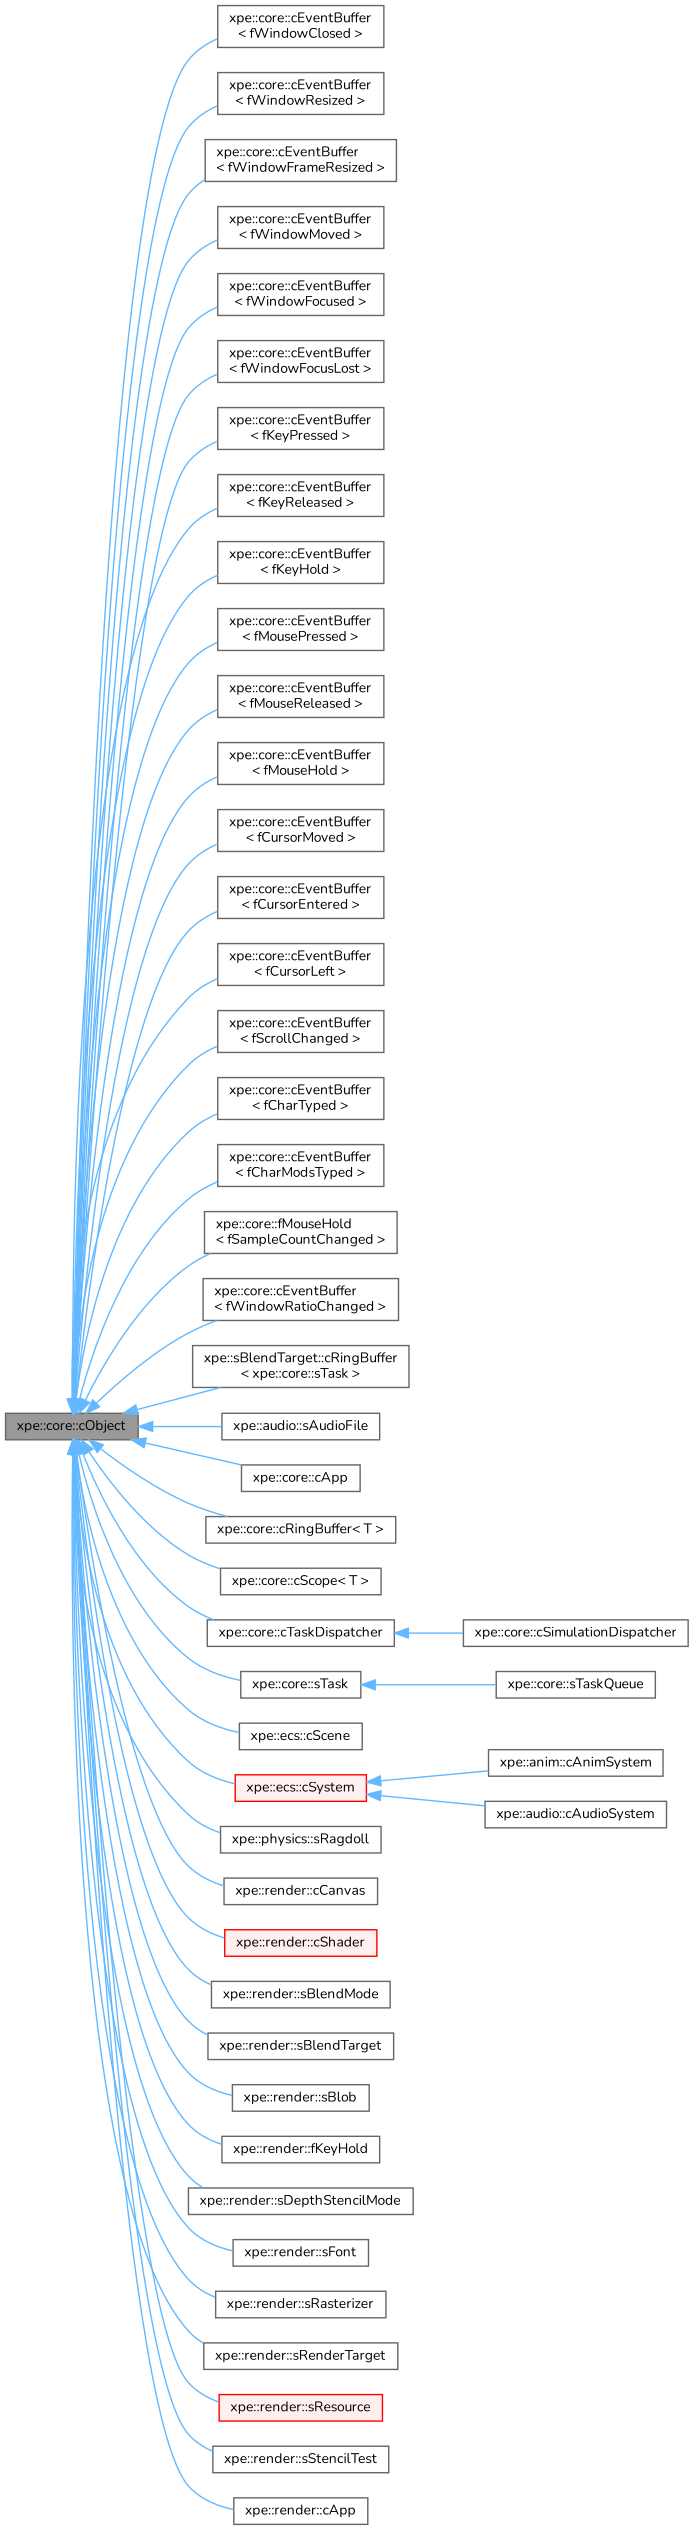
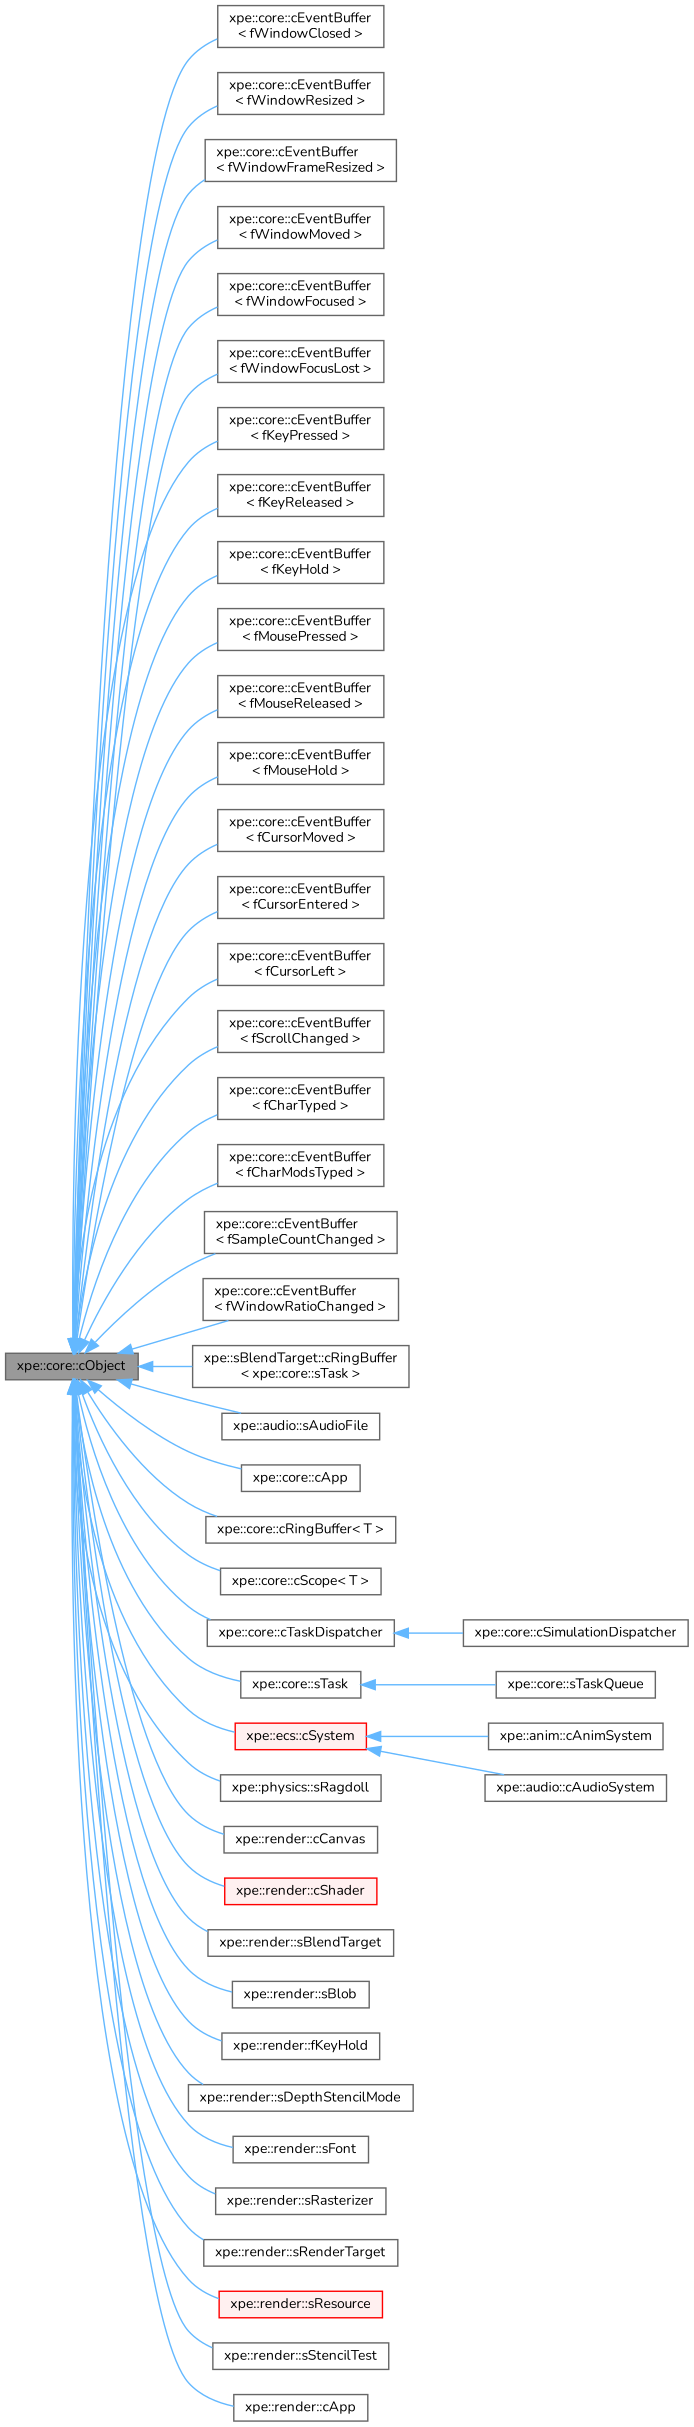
node "xpe::core::fMouseHold < fSampleCountChanged >": label "xpe::core::fMouseHold < fSampleCountChanged >" -> "xpe::core::cEventBuffer < fSampleCountChanged >"
node "xpe::ecs::cScene": removed
node "xpe::render::sBlendMode": removed
